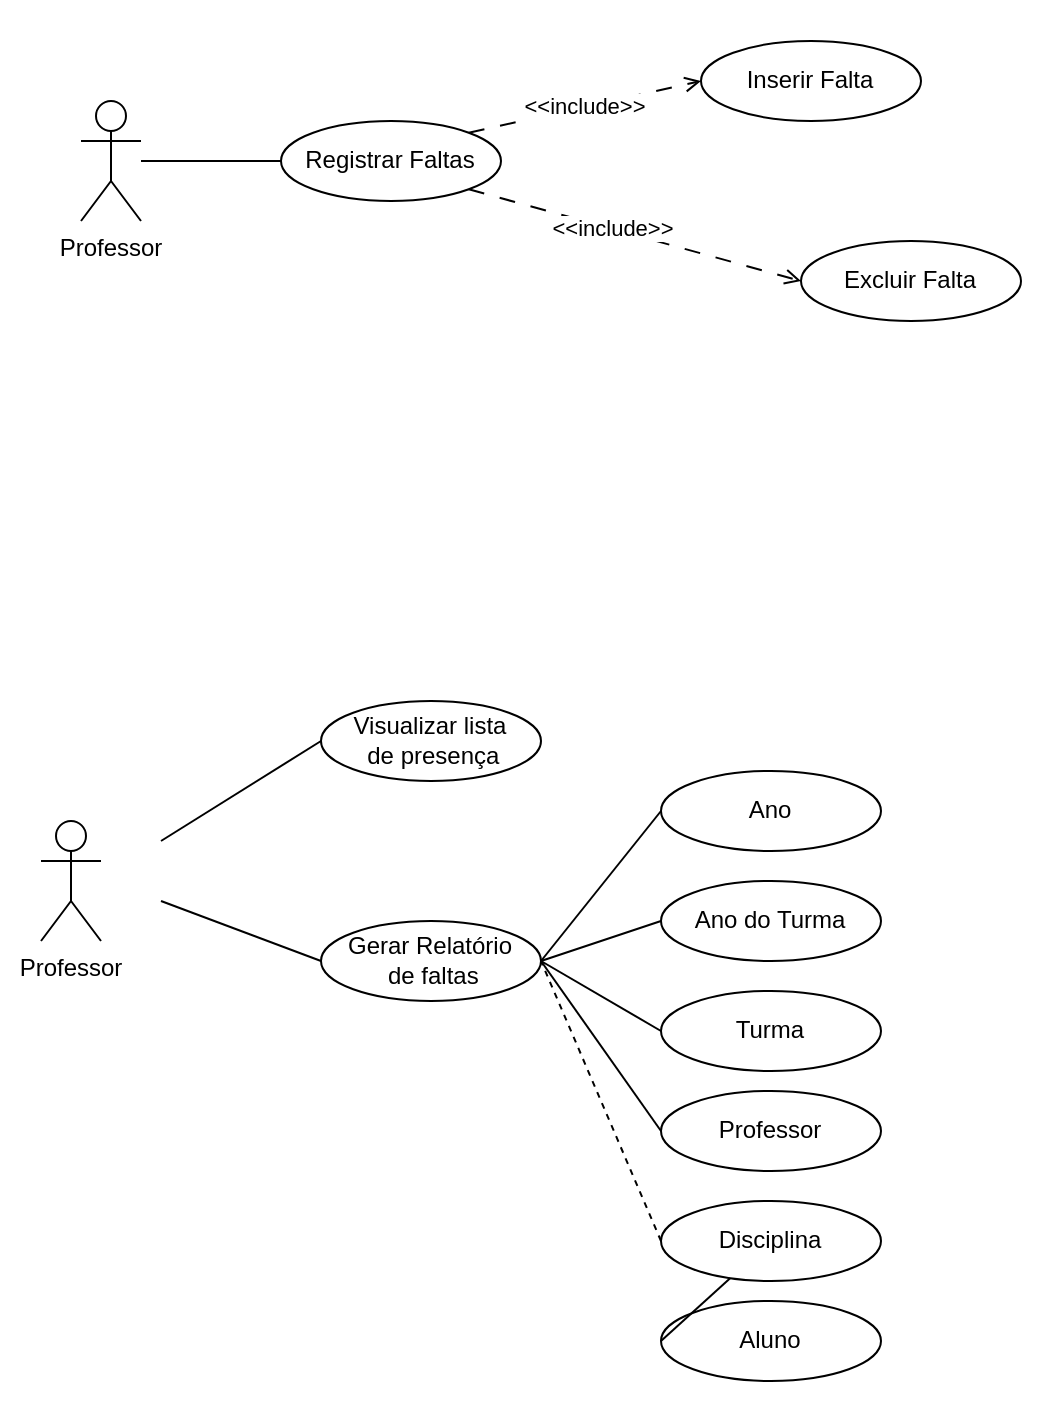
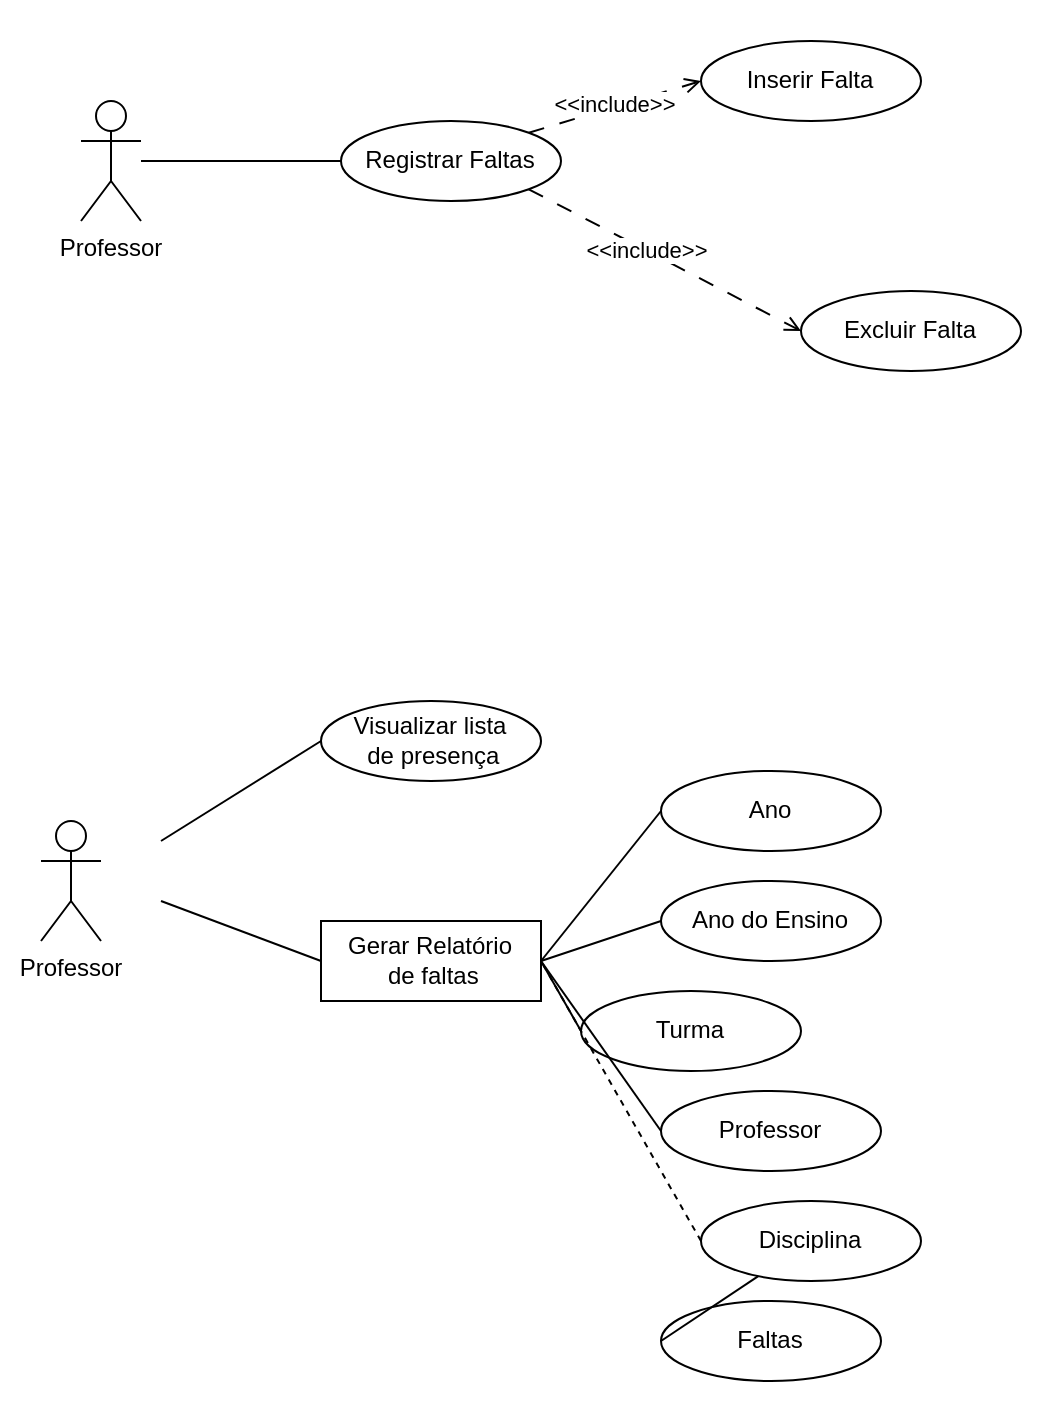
node "Registrar Faltas": moved (391, 161) -> (451, 161)
node "Excluir Falta": moved (911, 281) -> (911, 331)
node "Ano do Turma": label "Ano do Turma" -> "Ano do Ensino"
node "Gerar Relatório de faltas": shape ellipse -> rectangle
node "Turma": moved (771, 1031) -> (691, 1031)
node "Disciplina": moved (771, 1241) -> (811, 1241)
node "Aluno": label "Aluno" -> "Faltas"
